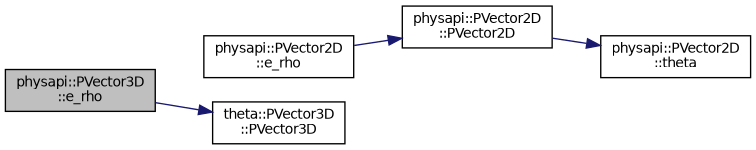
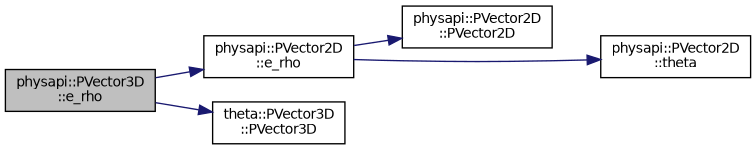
edge "physapi::PVector2D ::PVector2D" -> "physapi::PVector2D ::theta": now "physapi::PVector2D ::e_rho" -> "physapi::PVector2D ::theta"
edge "physapi::PVector3D ::e_rho" -> "physapi::PVector2D ::e_rho": added
